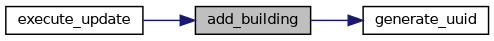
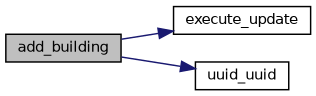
edge "execute_update" -> "add_building": reversed
node "generate_uuid": label "generate_uuid" -> "uuid_uuid"
